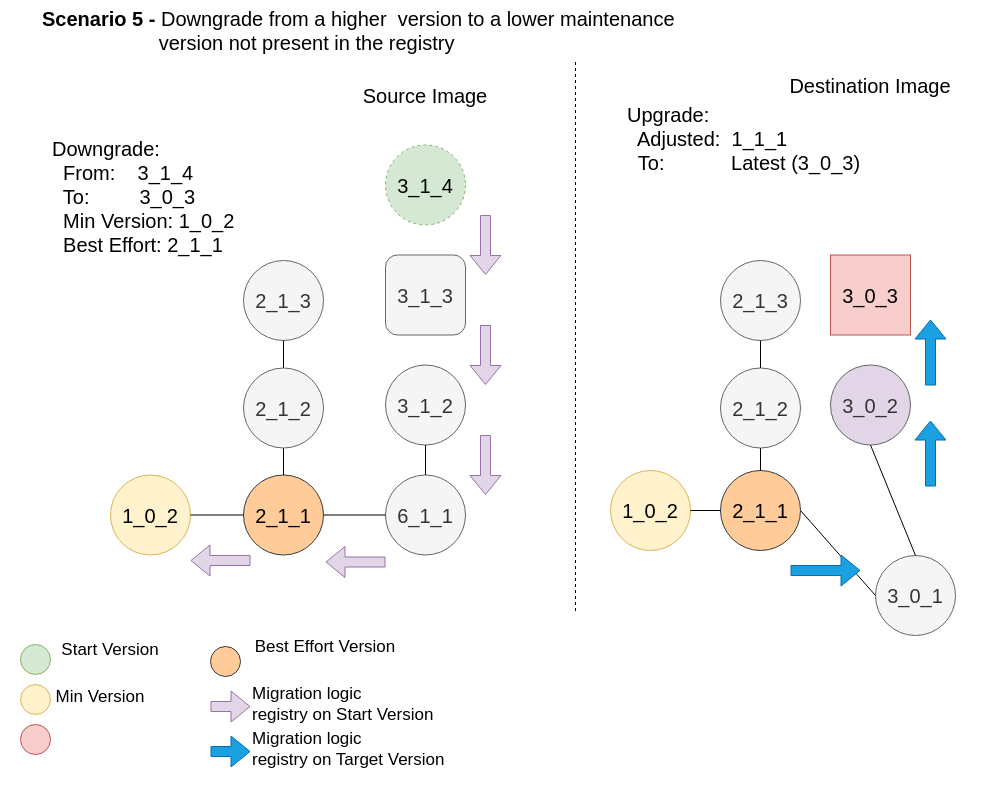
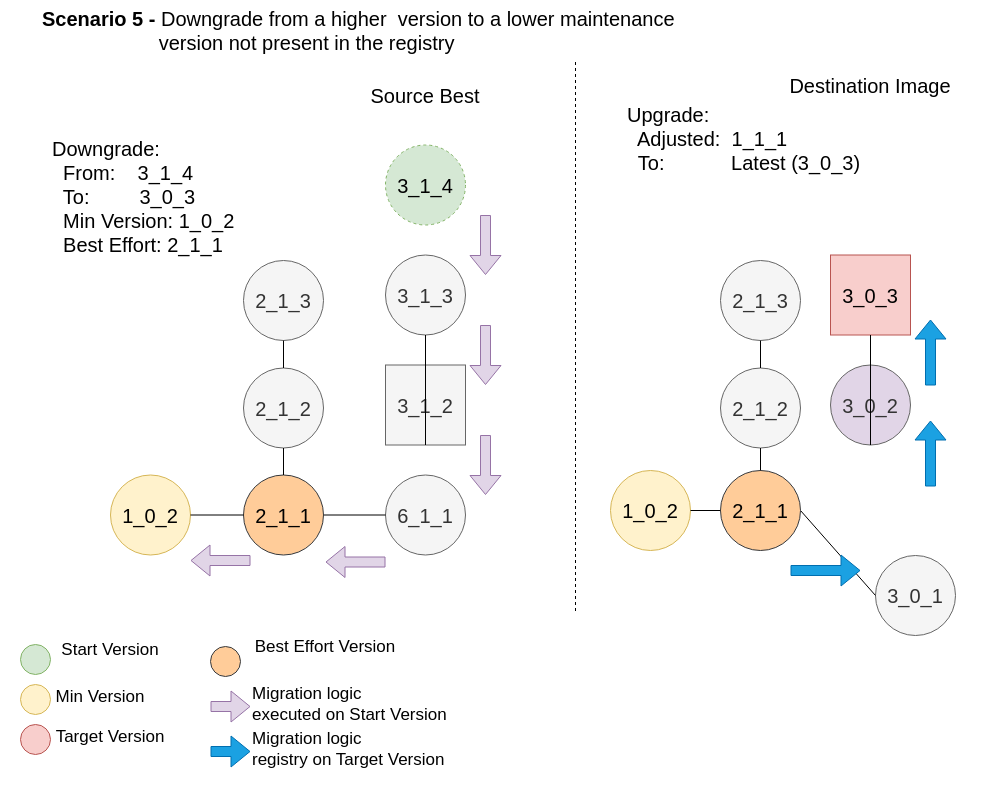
node "Source Image": label "Source Image" -> "Source Best"
node "3_1_3": shape rounded rectangle -> ellipse
node "3_1_2": shape ellipse -> rectangle
edge "3_1_2" -- "6_1_1": now "3_1_2" -- "3_1_3"
edge "3_0_2" -- "3_0_1": now "3_0_2" -- "3_0_3"
node "Migration logic registry on Start Version": label "Migration logic registry on Start Version" -> "Migration logic executed on Start Version"
node "Target Version": added
